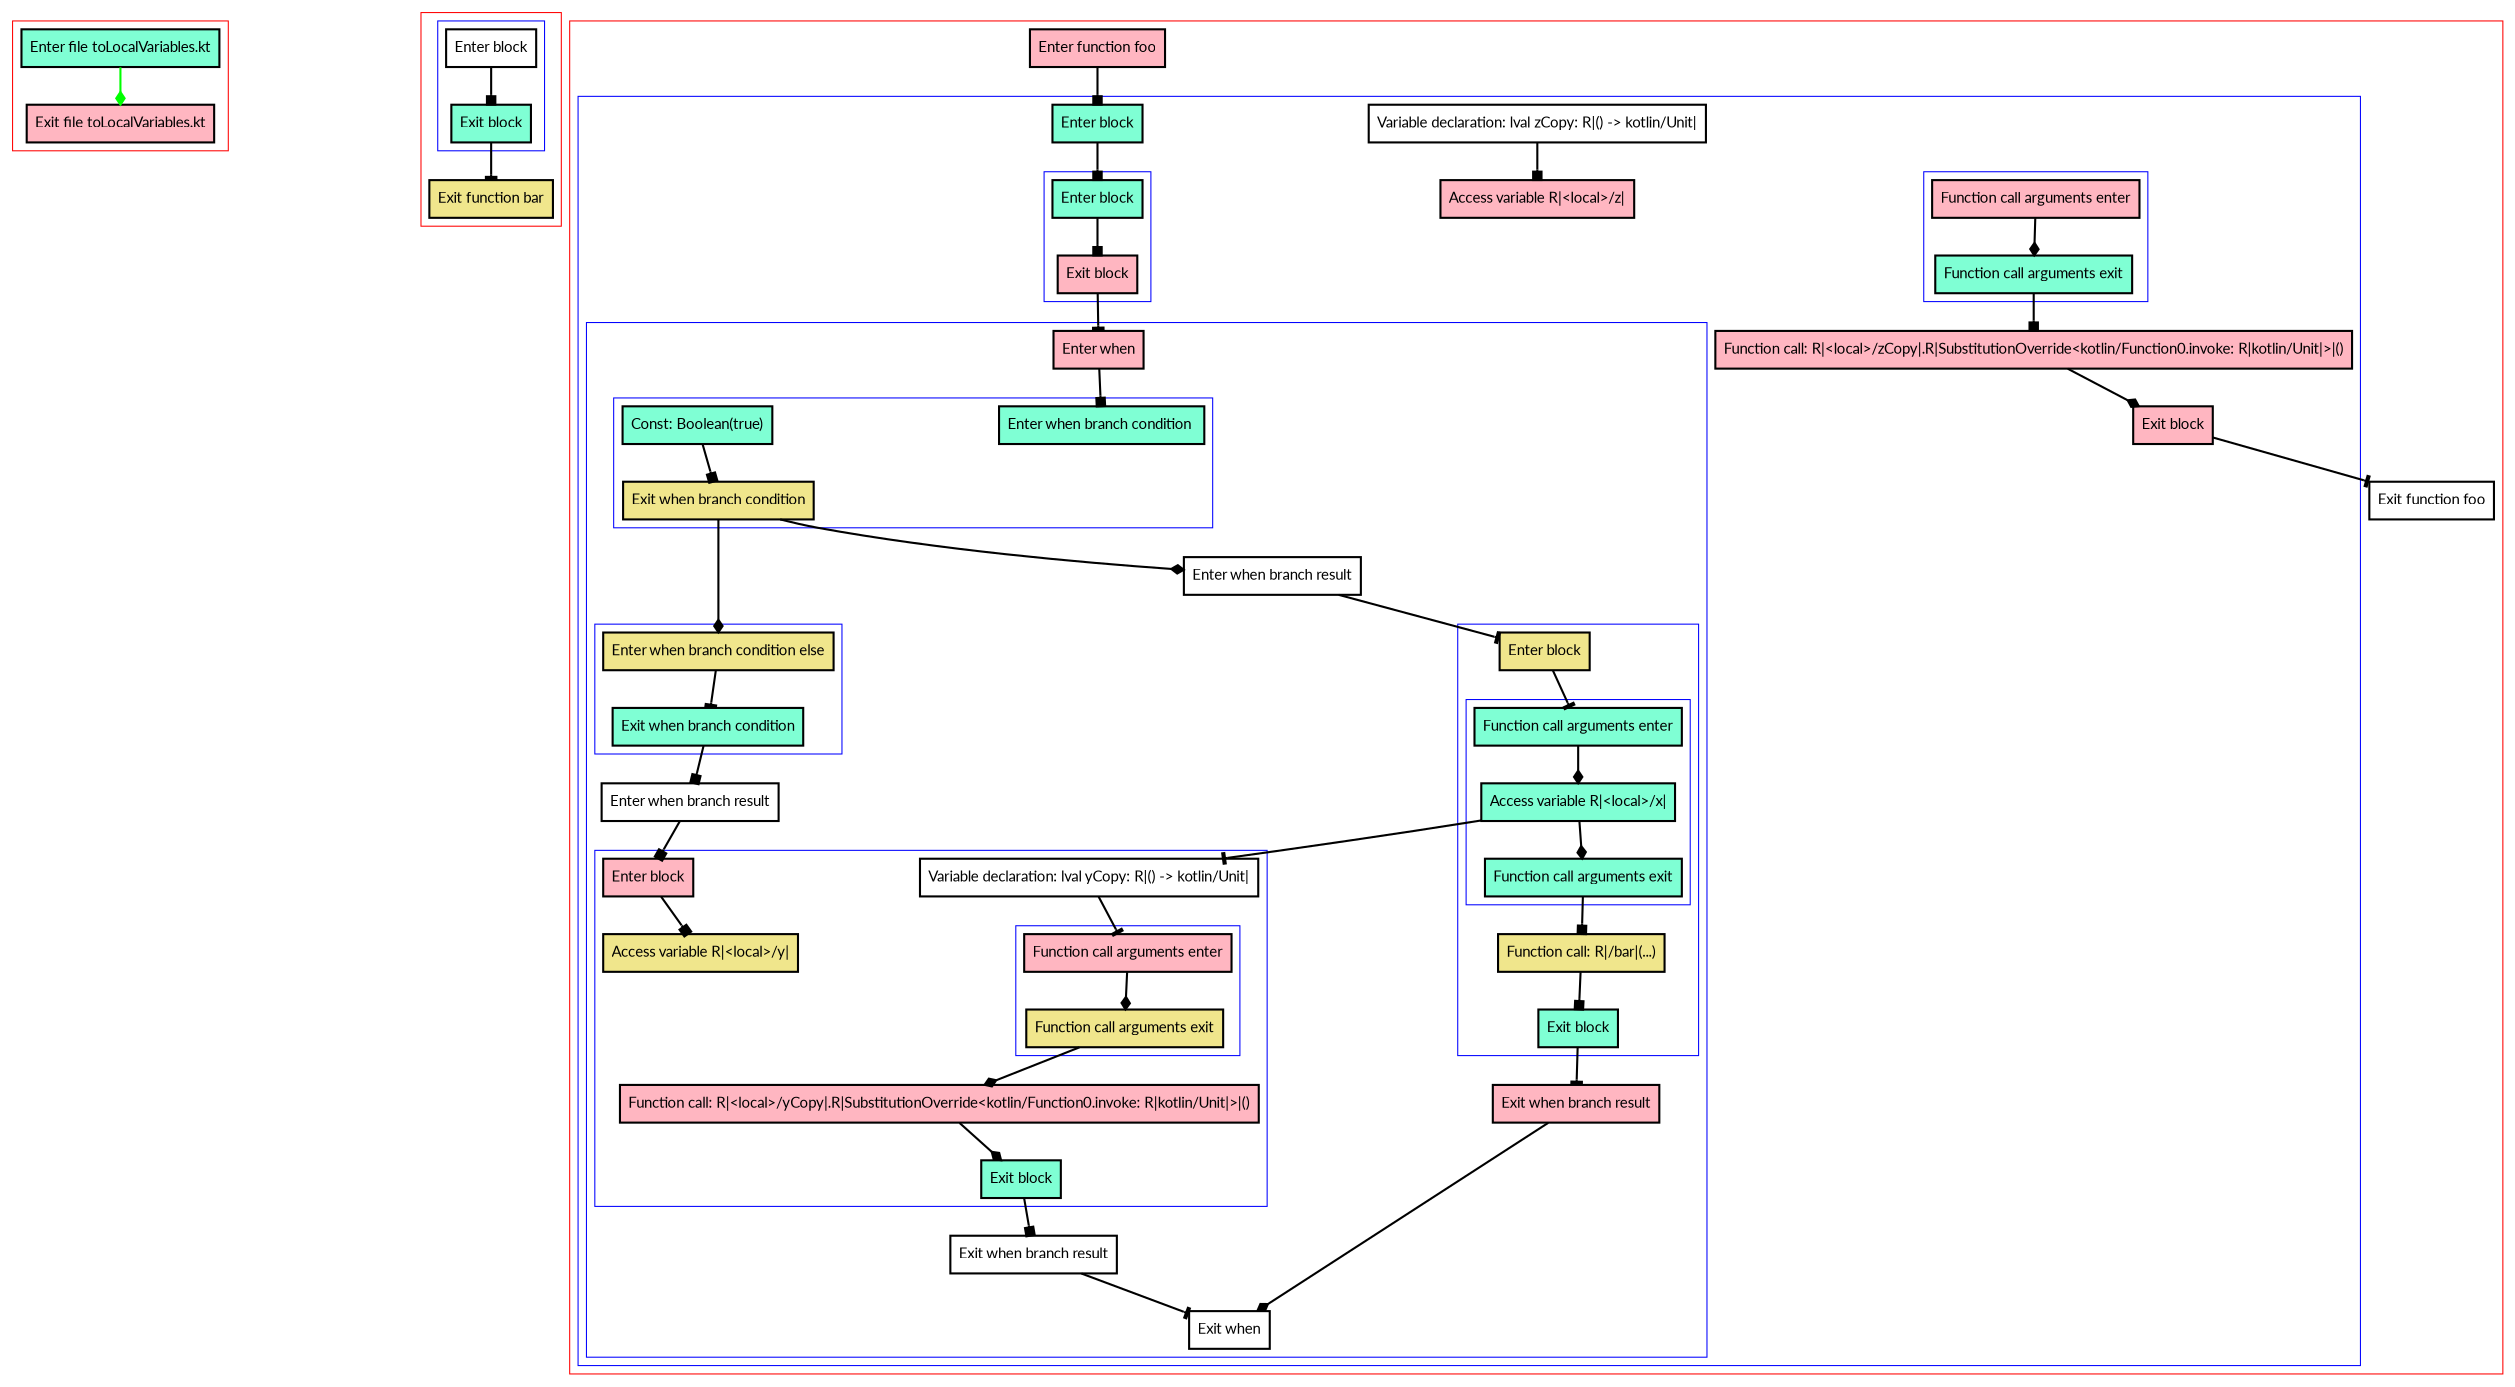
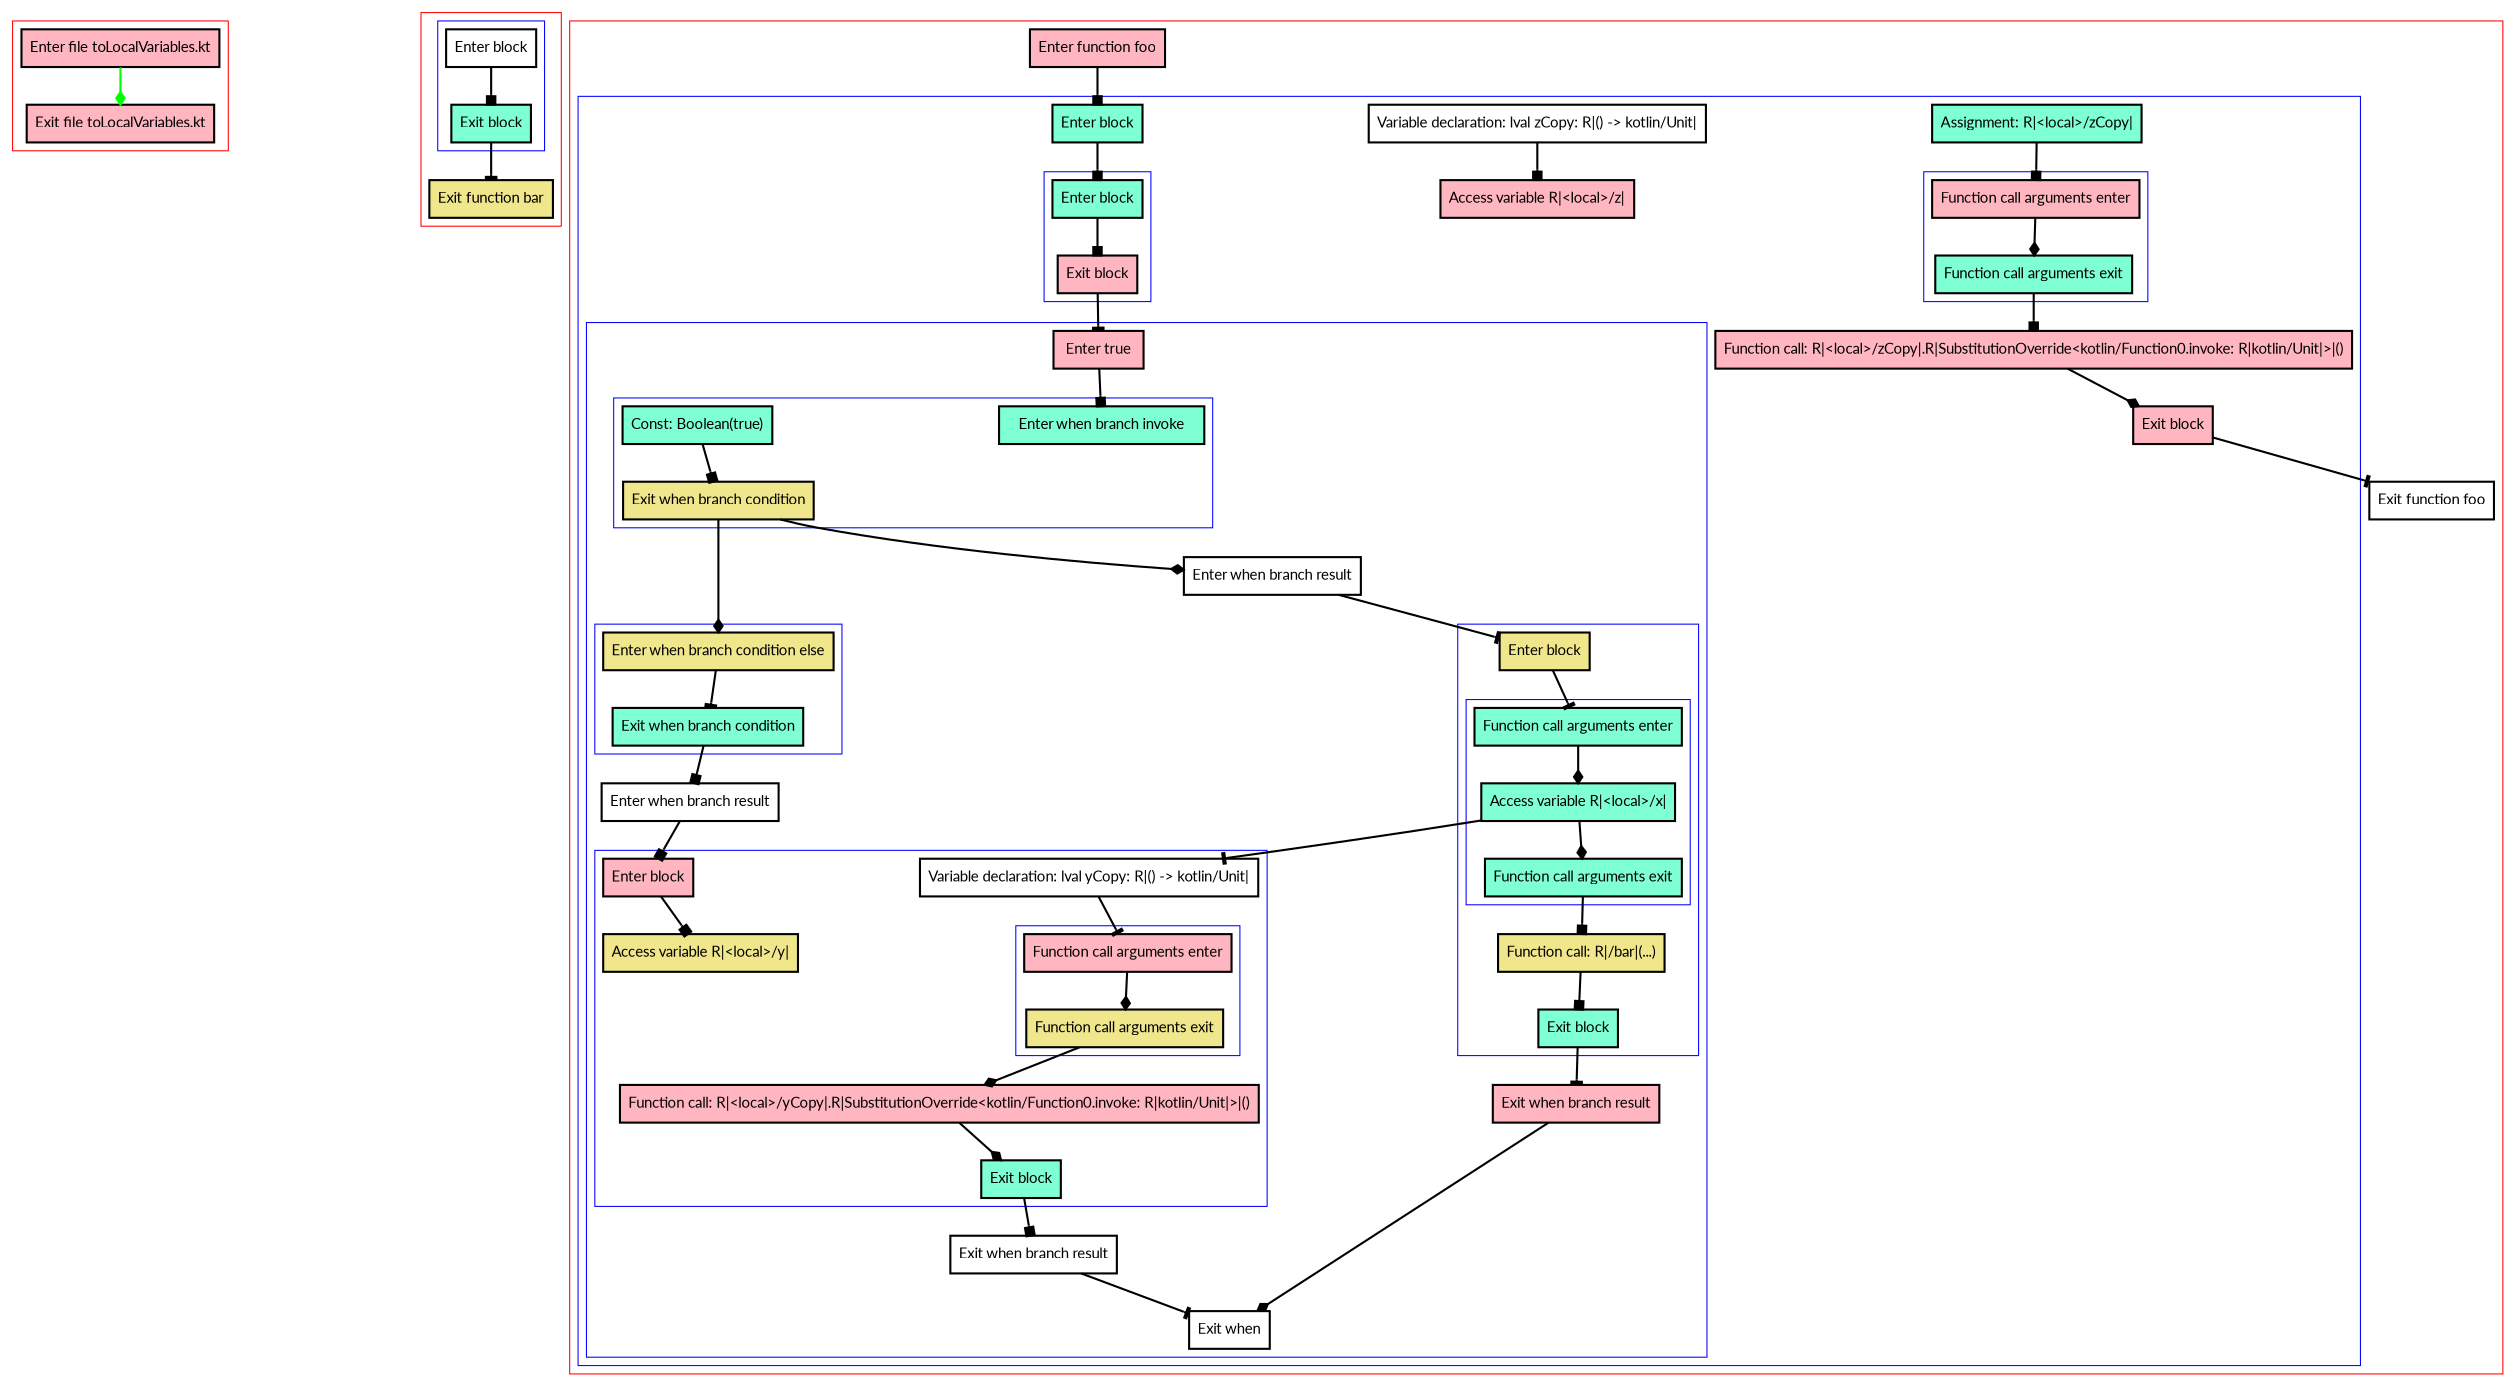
node "Enter file toLocalVariables.kt": fillcolor aquamarine -> lightpink
node "Assignment: R|<local>/zCopy|": added
node "Enter when": label "Enter when" -> "Enter true"
node "Enter when branch condition": label "Enter when branch condition" -> "Enter when branch invoke"
